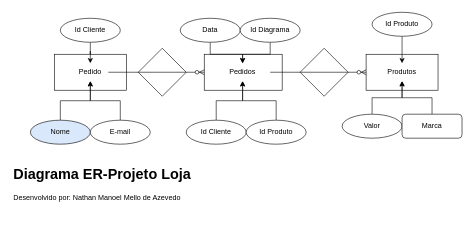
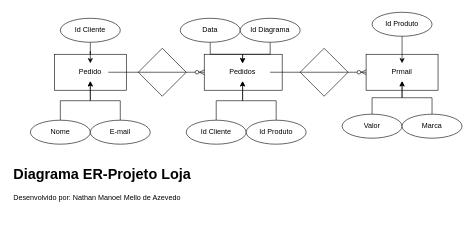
node "Produtos": label "Produtos" -> "Prmail"
node "Marca": shape rounded rectangle -> ellipse
node "Nome": fillcolor #dae8fc -> #ffffff
